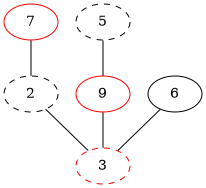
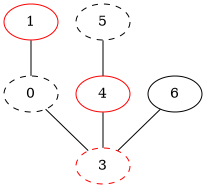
node "7": label "7" -> "1"
node "2": label "2" -> "0"
node "9": label "9" -> "4"
